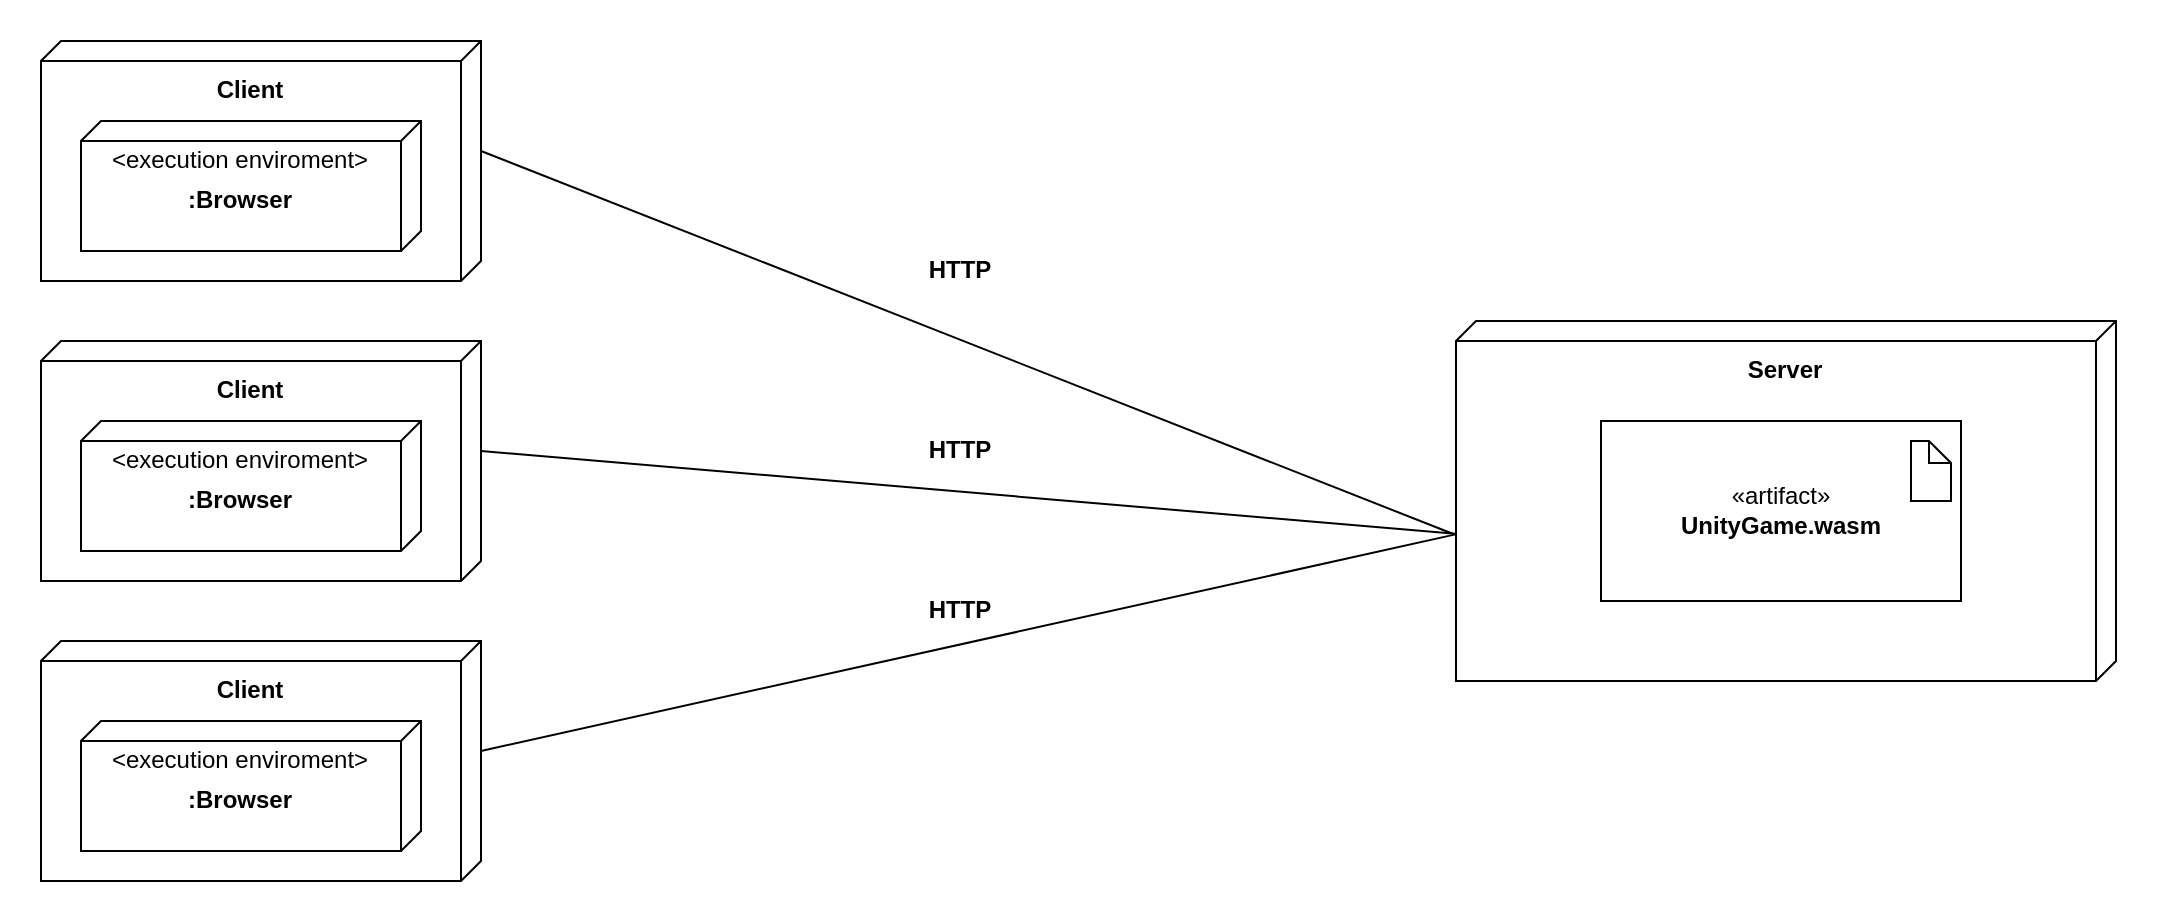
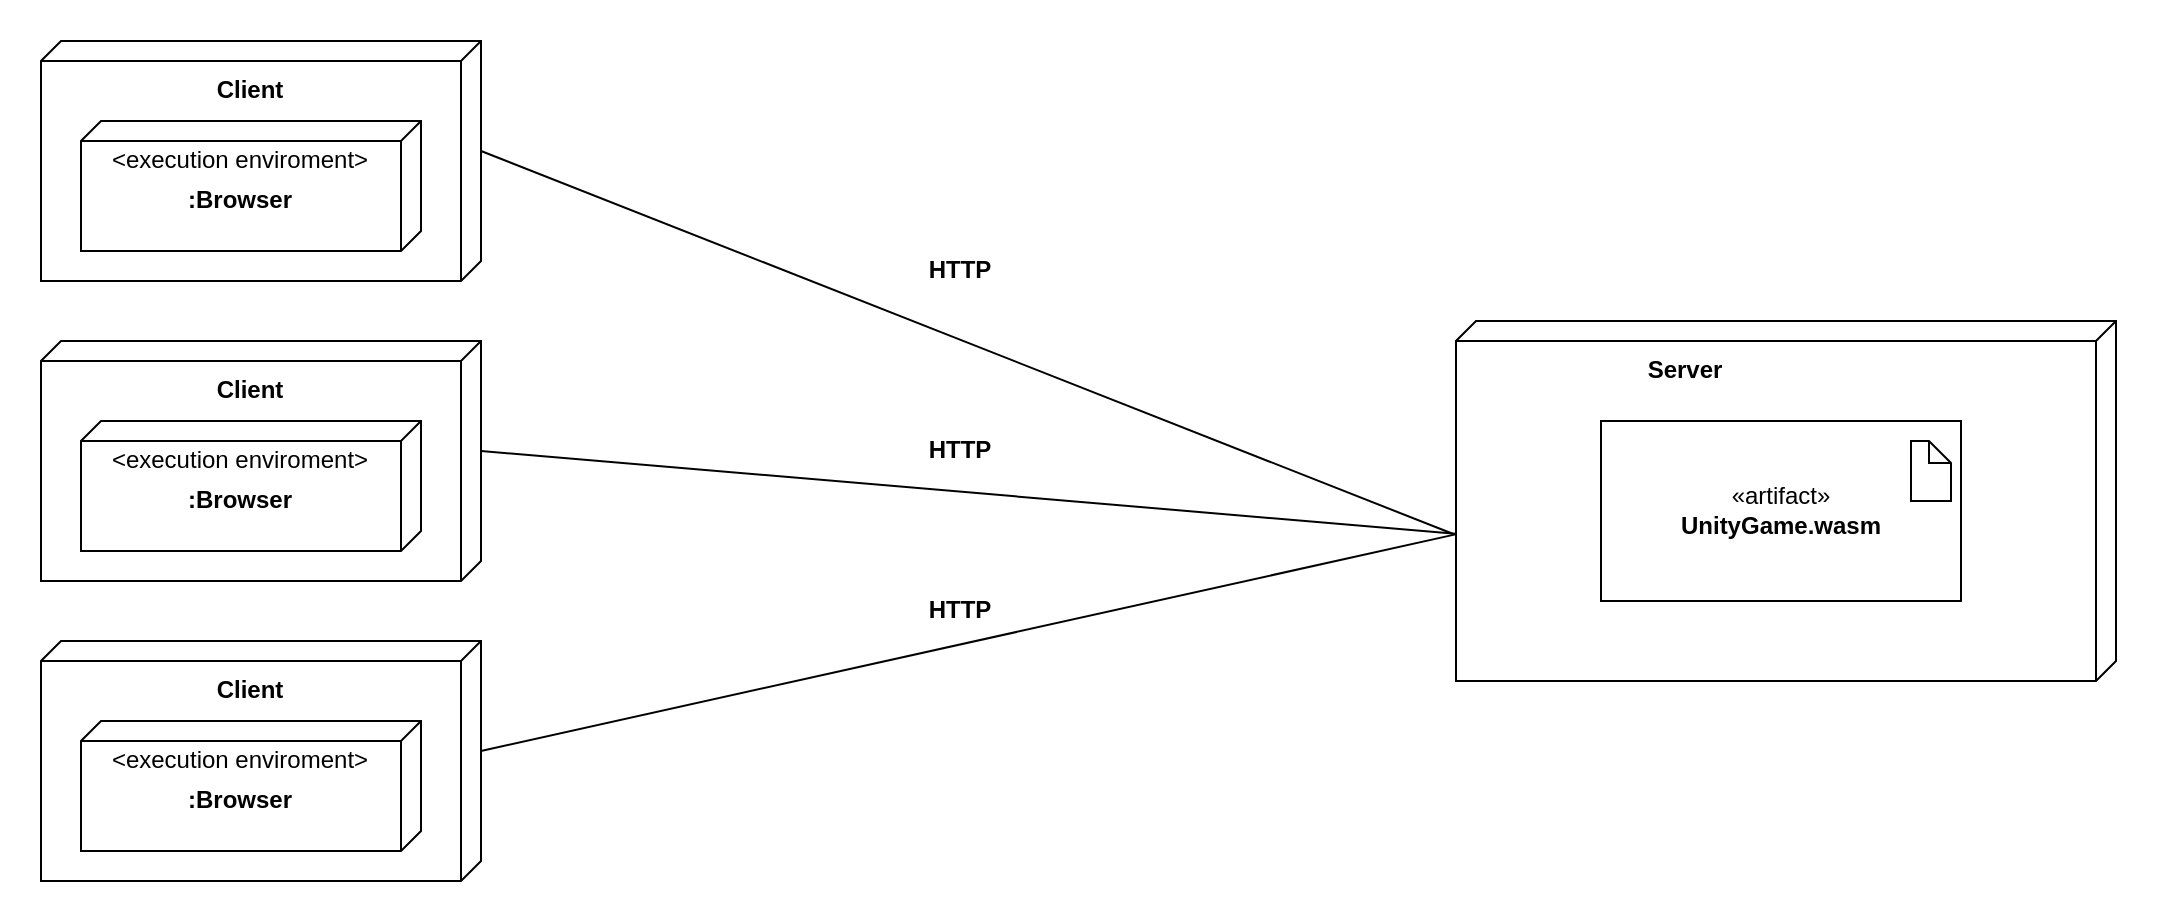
node "Server": moved (1786, 371) -> (1686, 371)
